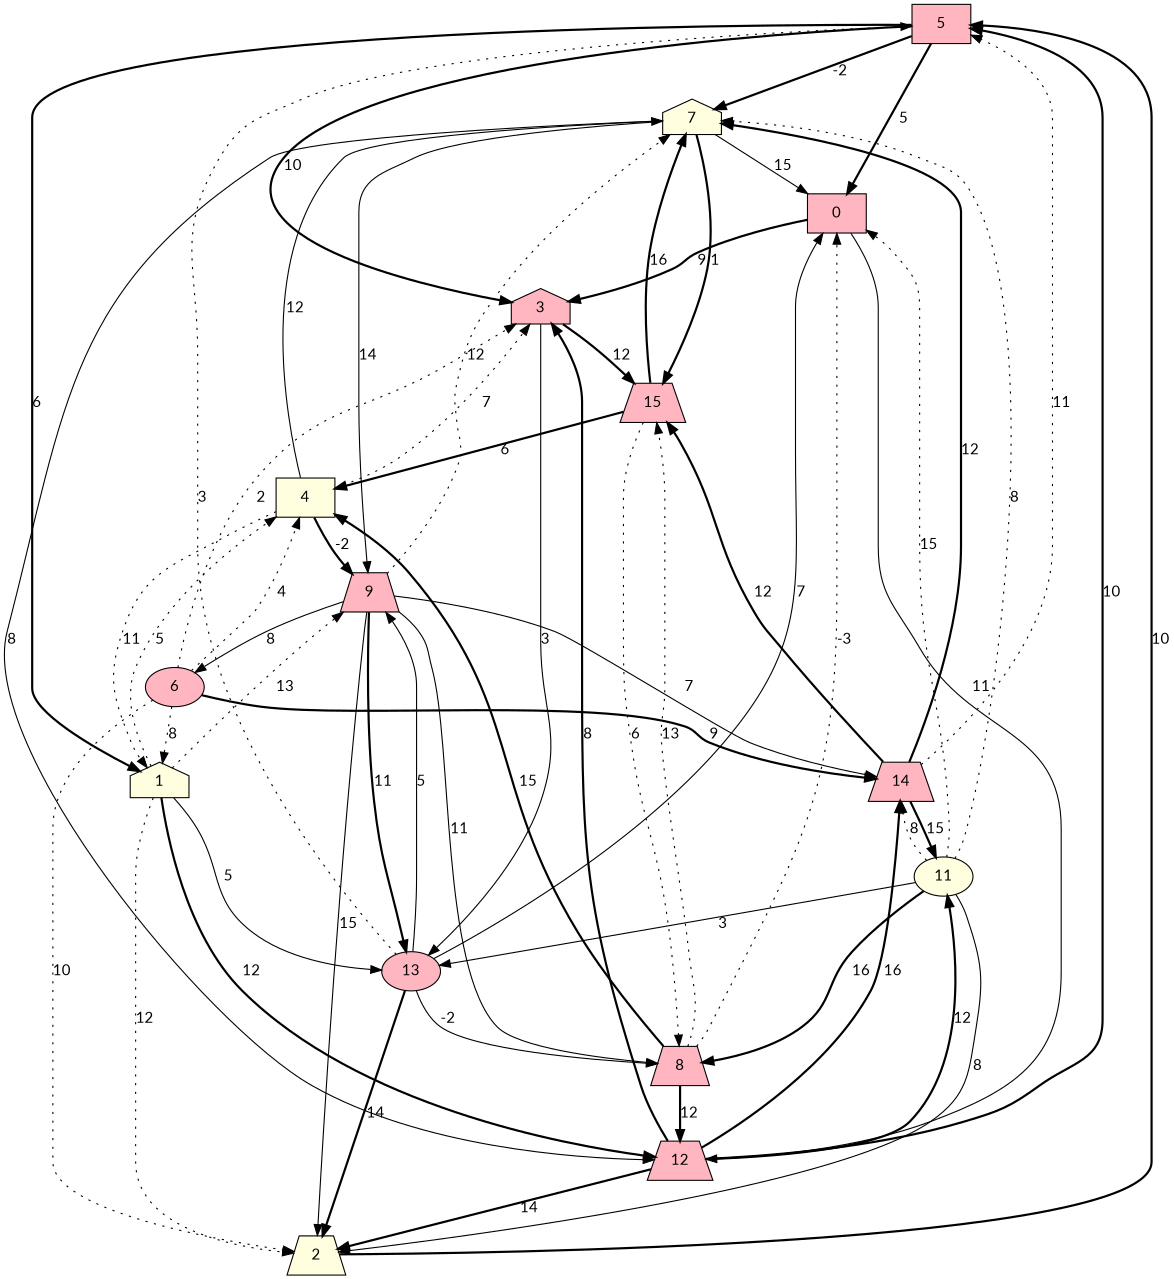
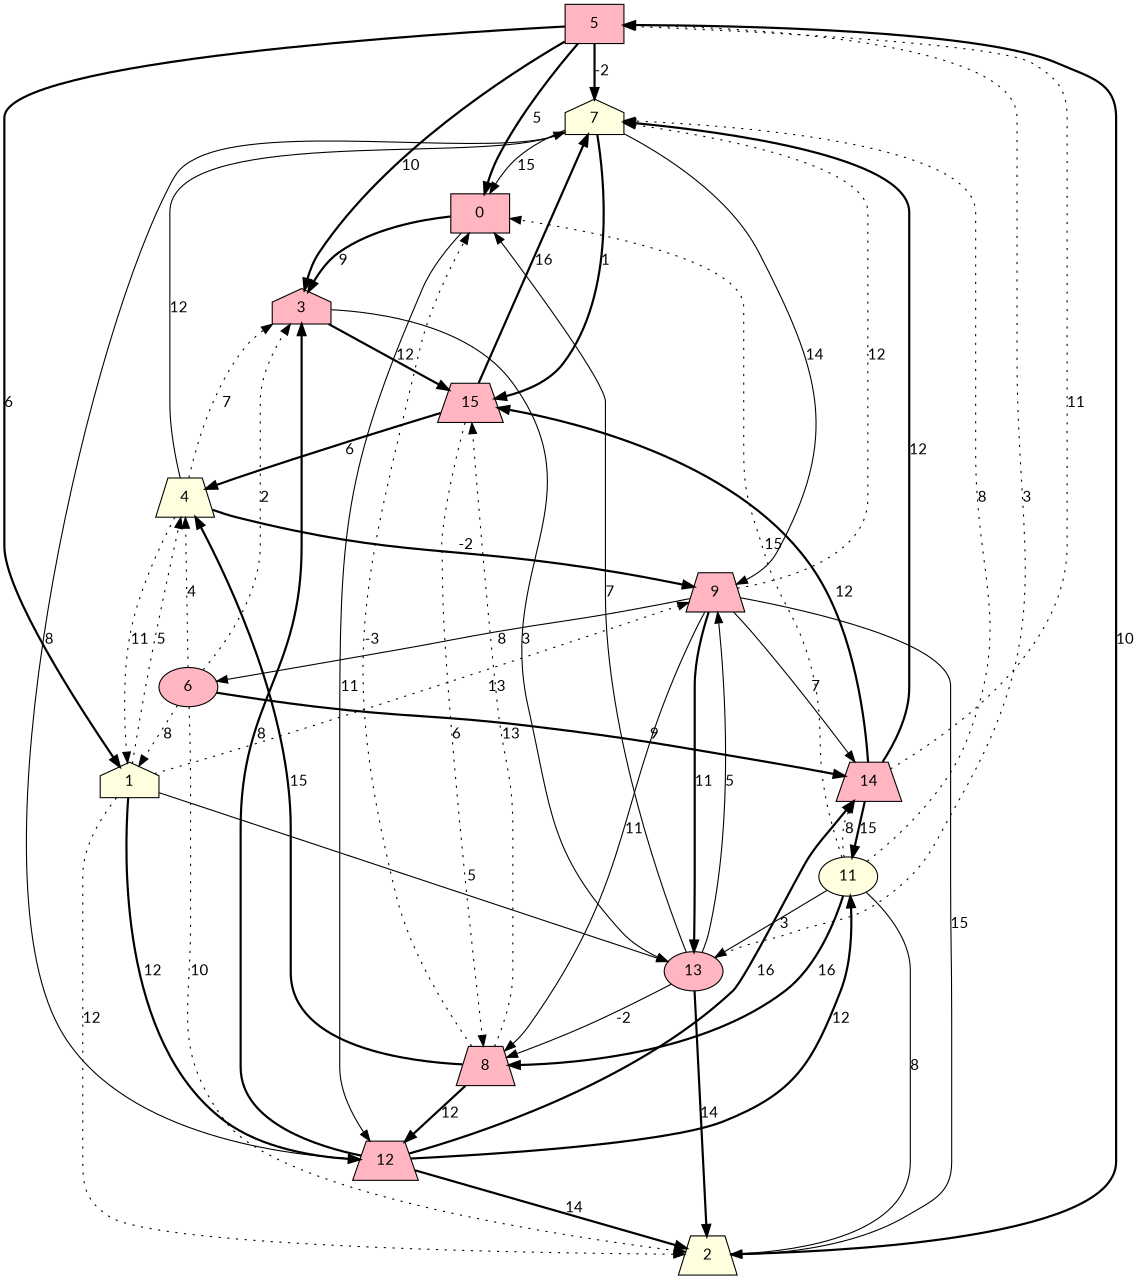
node "4": shape box -> trapezium
edge "12" -> "5": removed, label "10"
